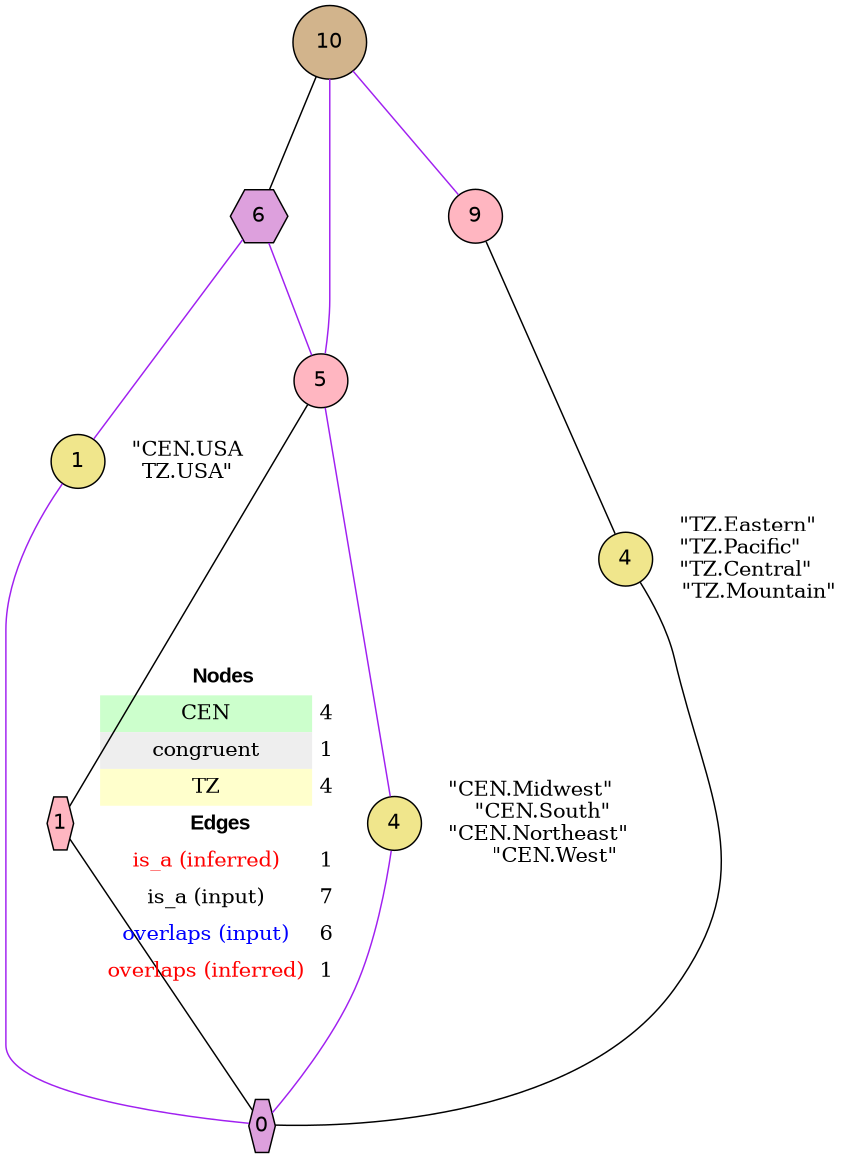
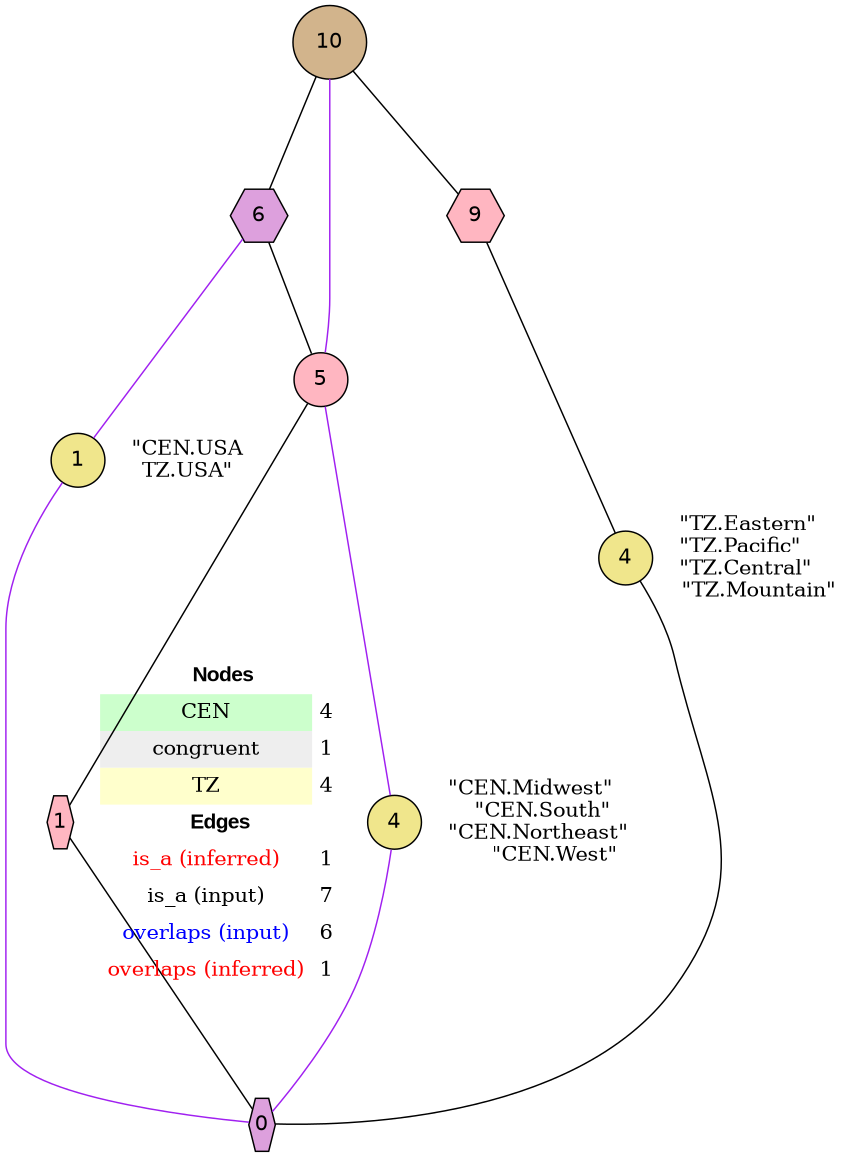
edge "10" -- "9": color purple -> black
node "9": shape circle -> hexagon
edge "6" -- "5": color purple -> black
